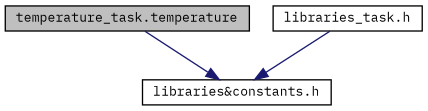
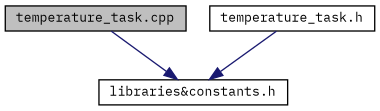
node "temperature_task.temperature": label "temperature_task.temperature" -> "temperature_task.cpp"
node "libraries_task.h": label "libraries_task.h" -> "temperature_task.h"
